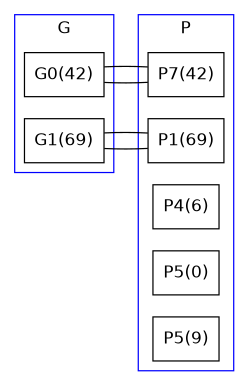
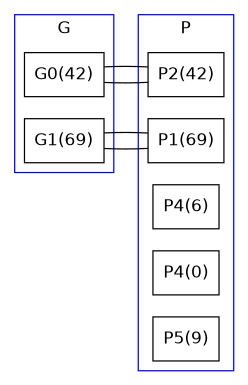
node "P7(42)": label "P7(42)" -> "P2(42)"
node "P5(0)": label "P5(0)" -> "P4(0)"
